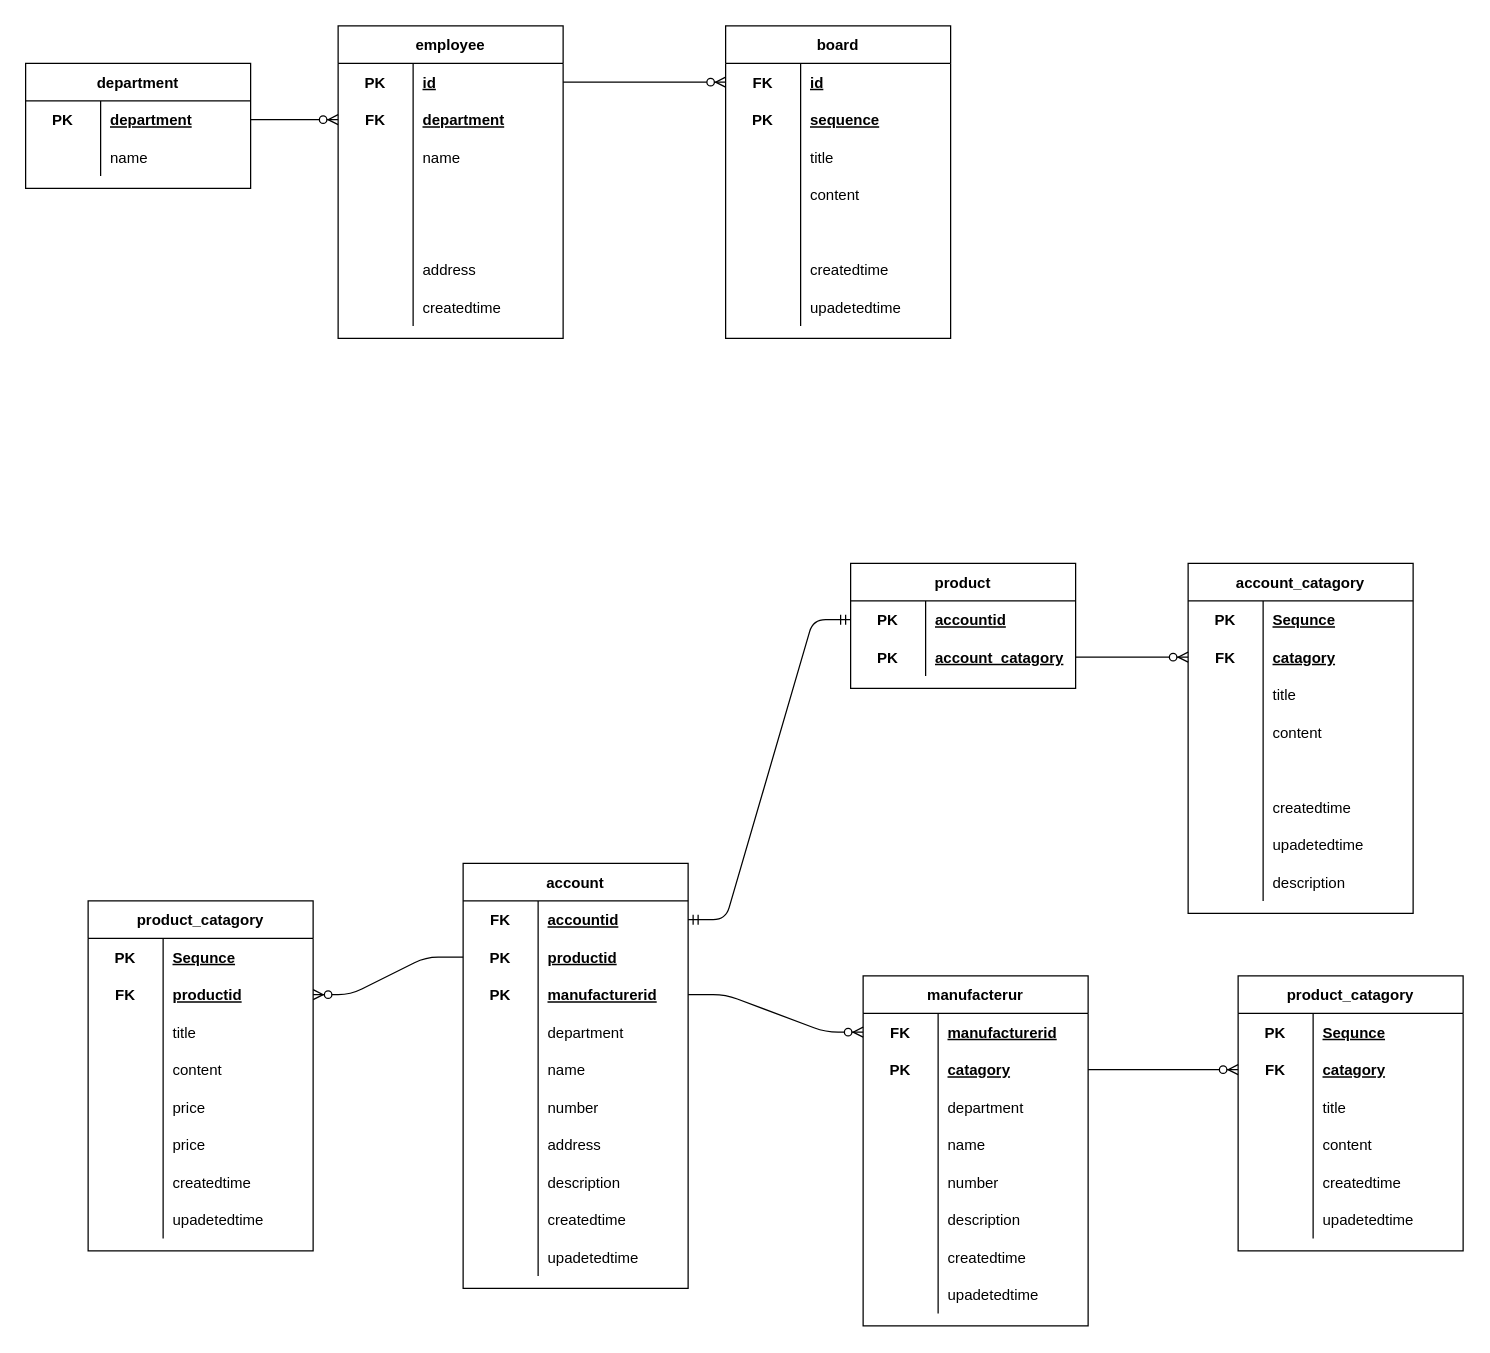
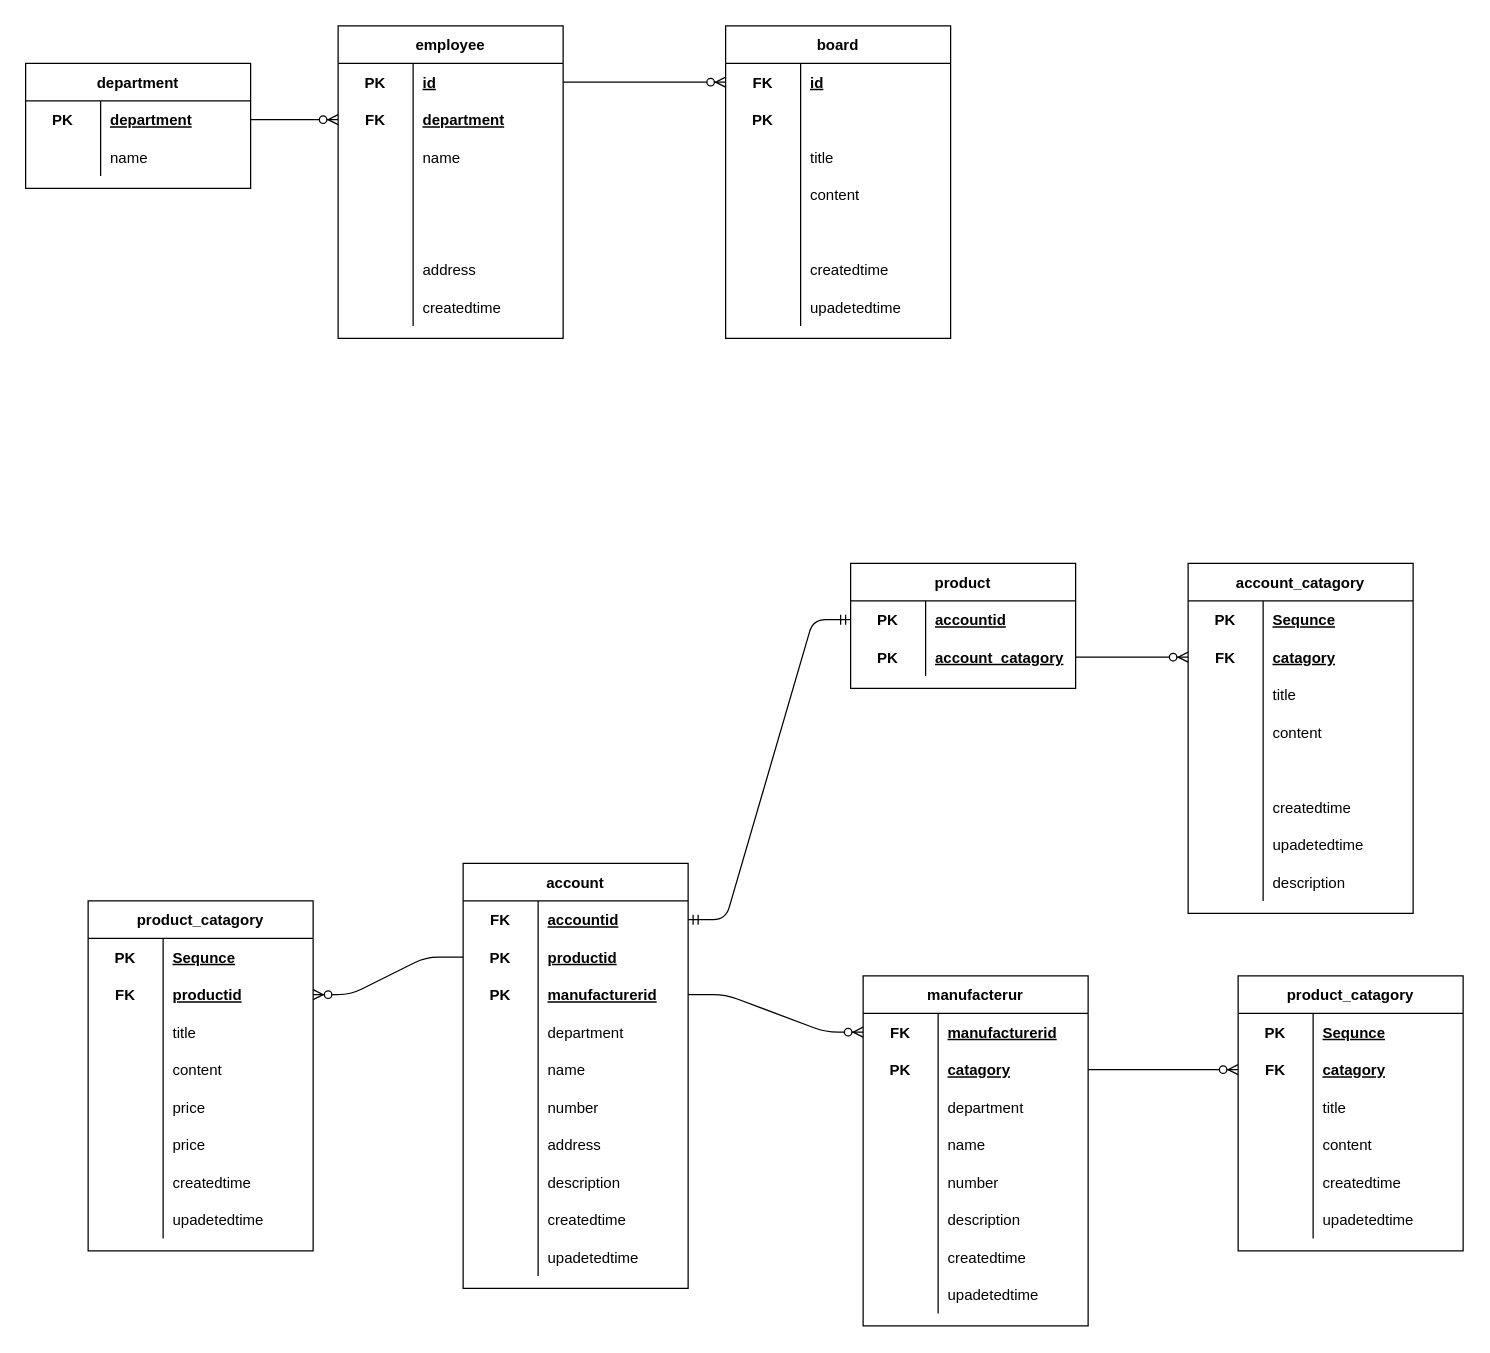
node "sequence": removed
